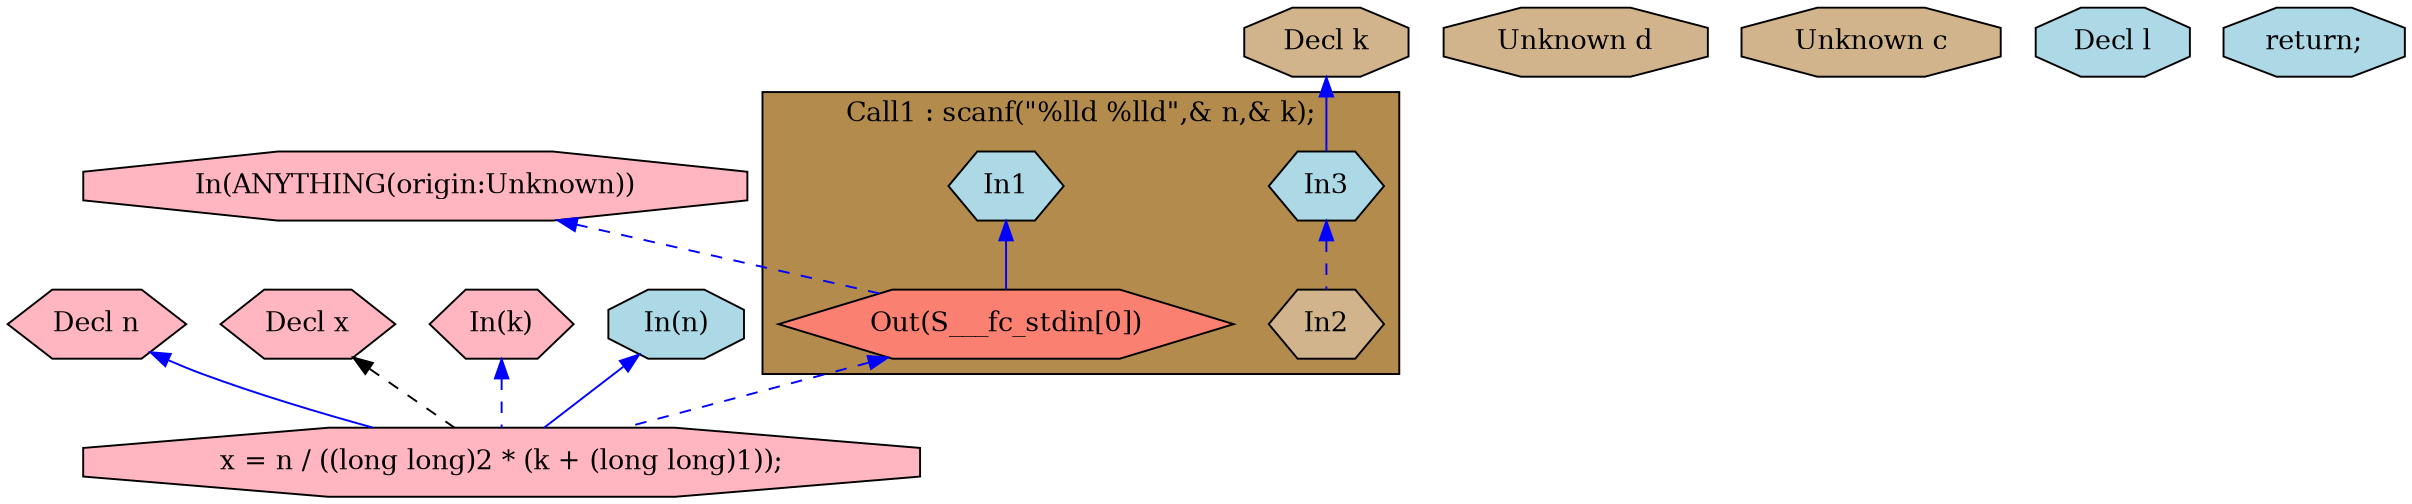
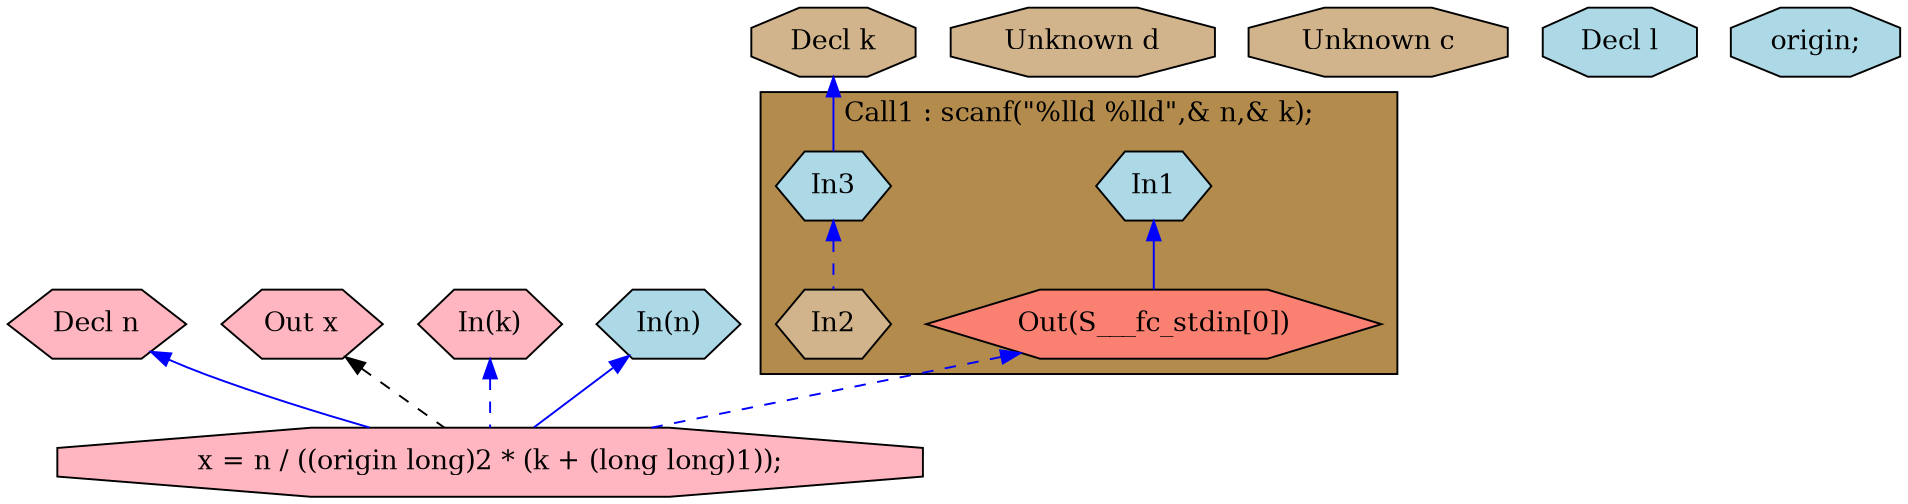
node "return;": label "return;" -> "origin;"
node "In(ANYTHING(origin:Unknown))": removed
node "Decl x": label "Decl x" -> "Out x"
node "In(n)": shape octagon -> hexagon
node "x = n / ((long long)2 * (k + (long long)1));": label "x = n / ((long long)2 * (k + (long long)1));" -> "x = n / ((origin long)2 * (k + (long long)1));"
